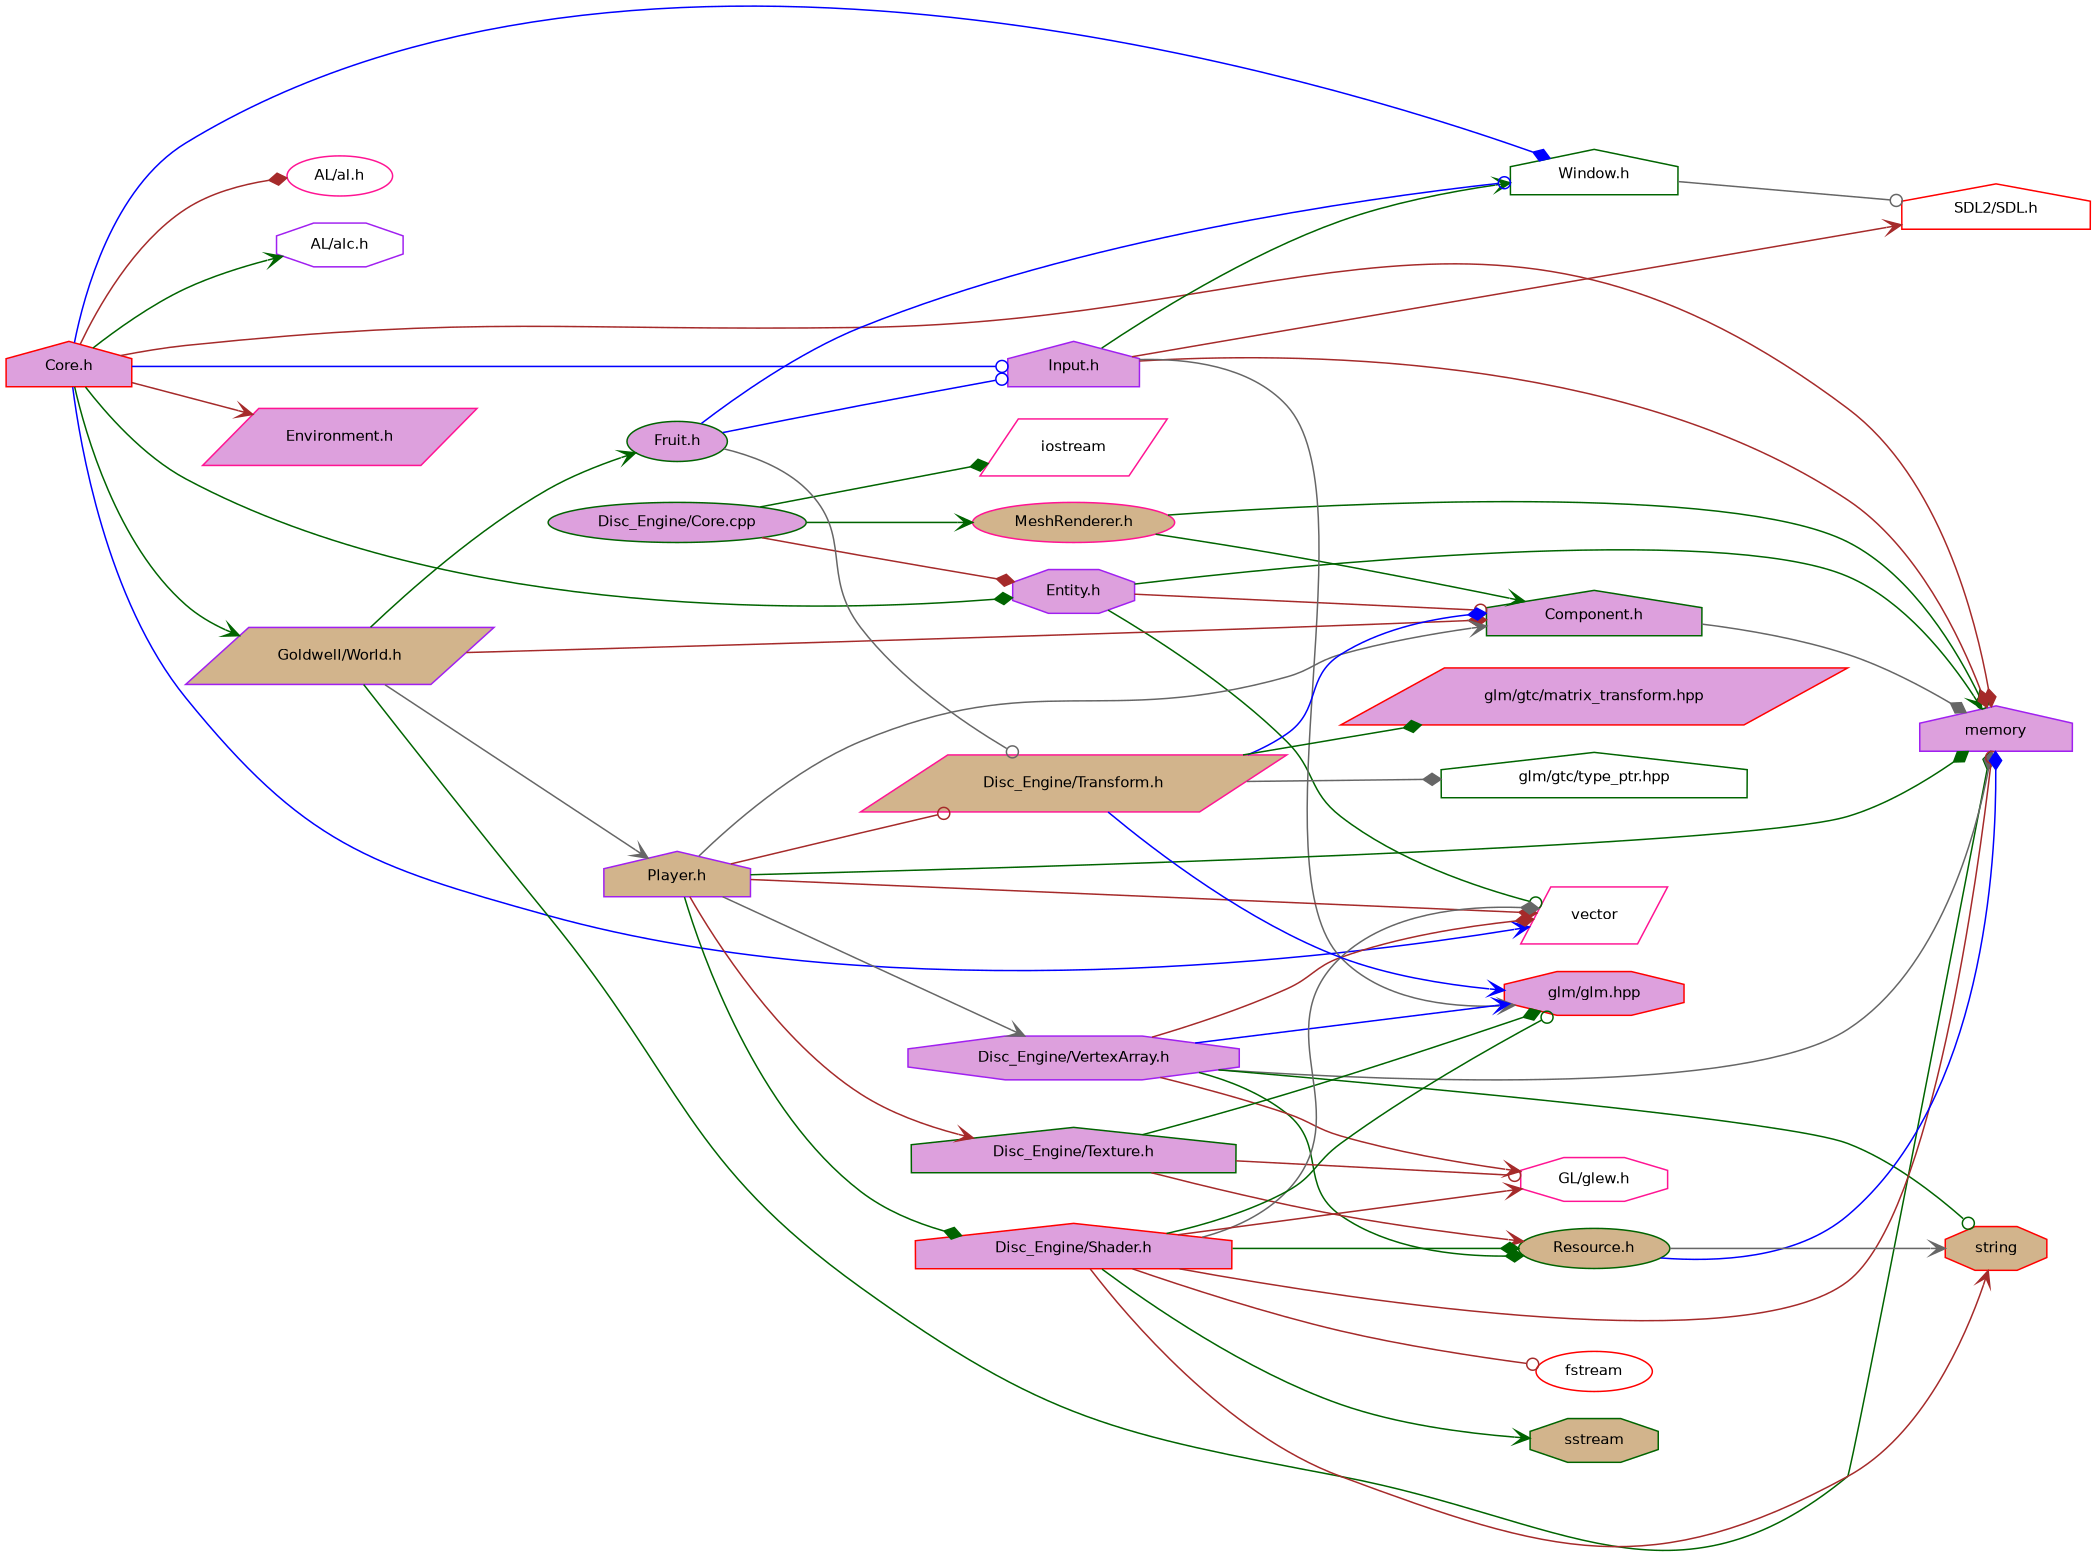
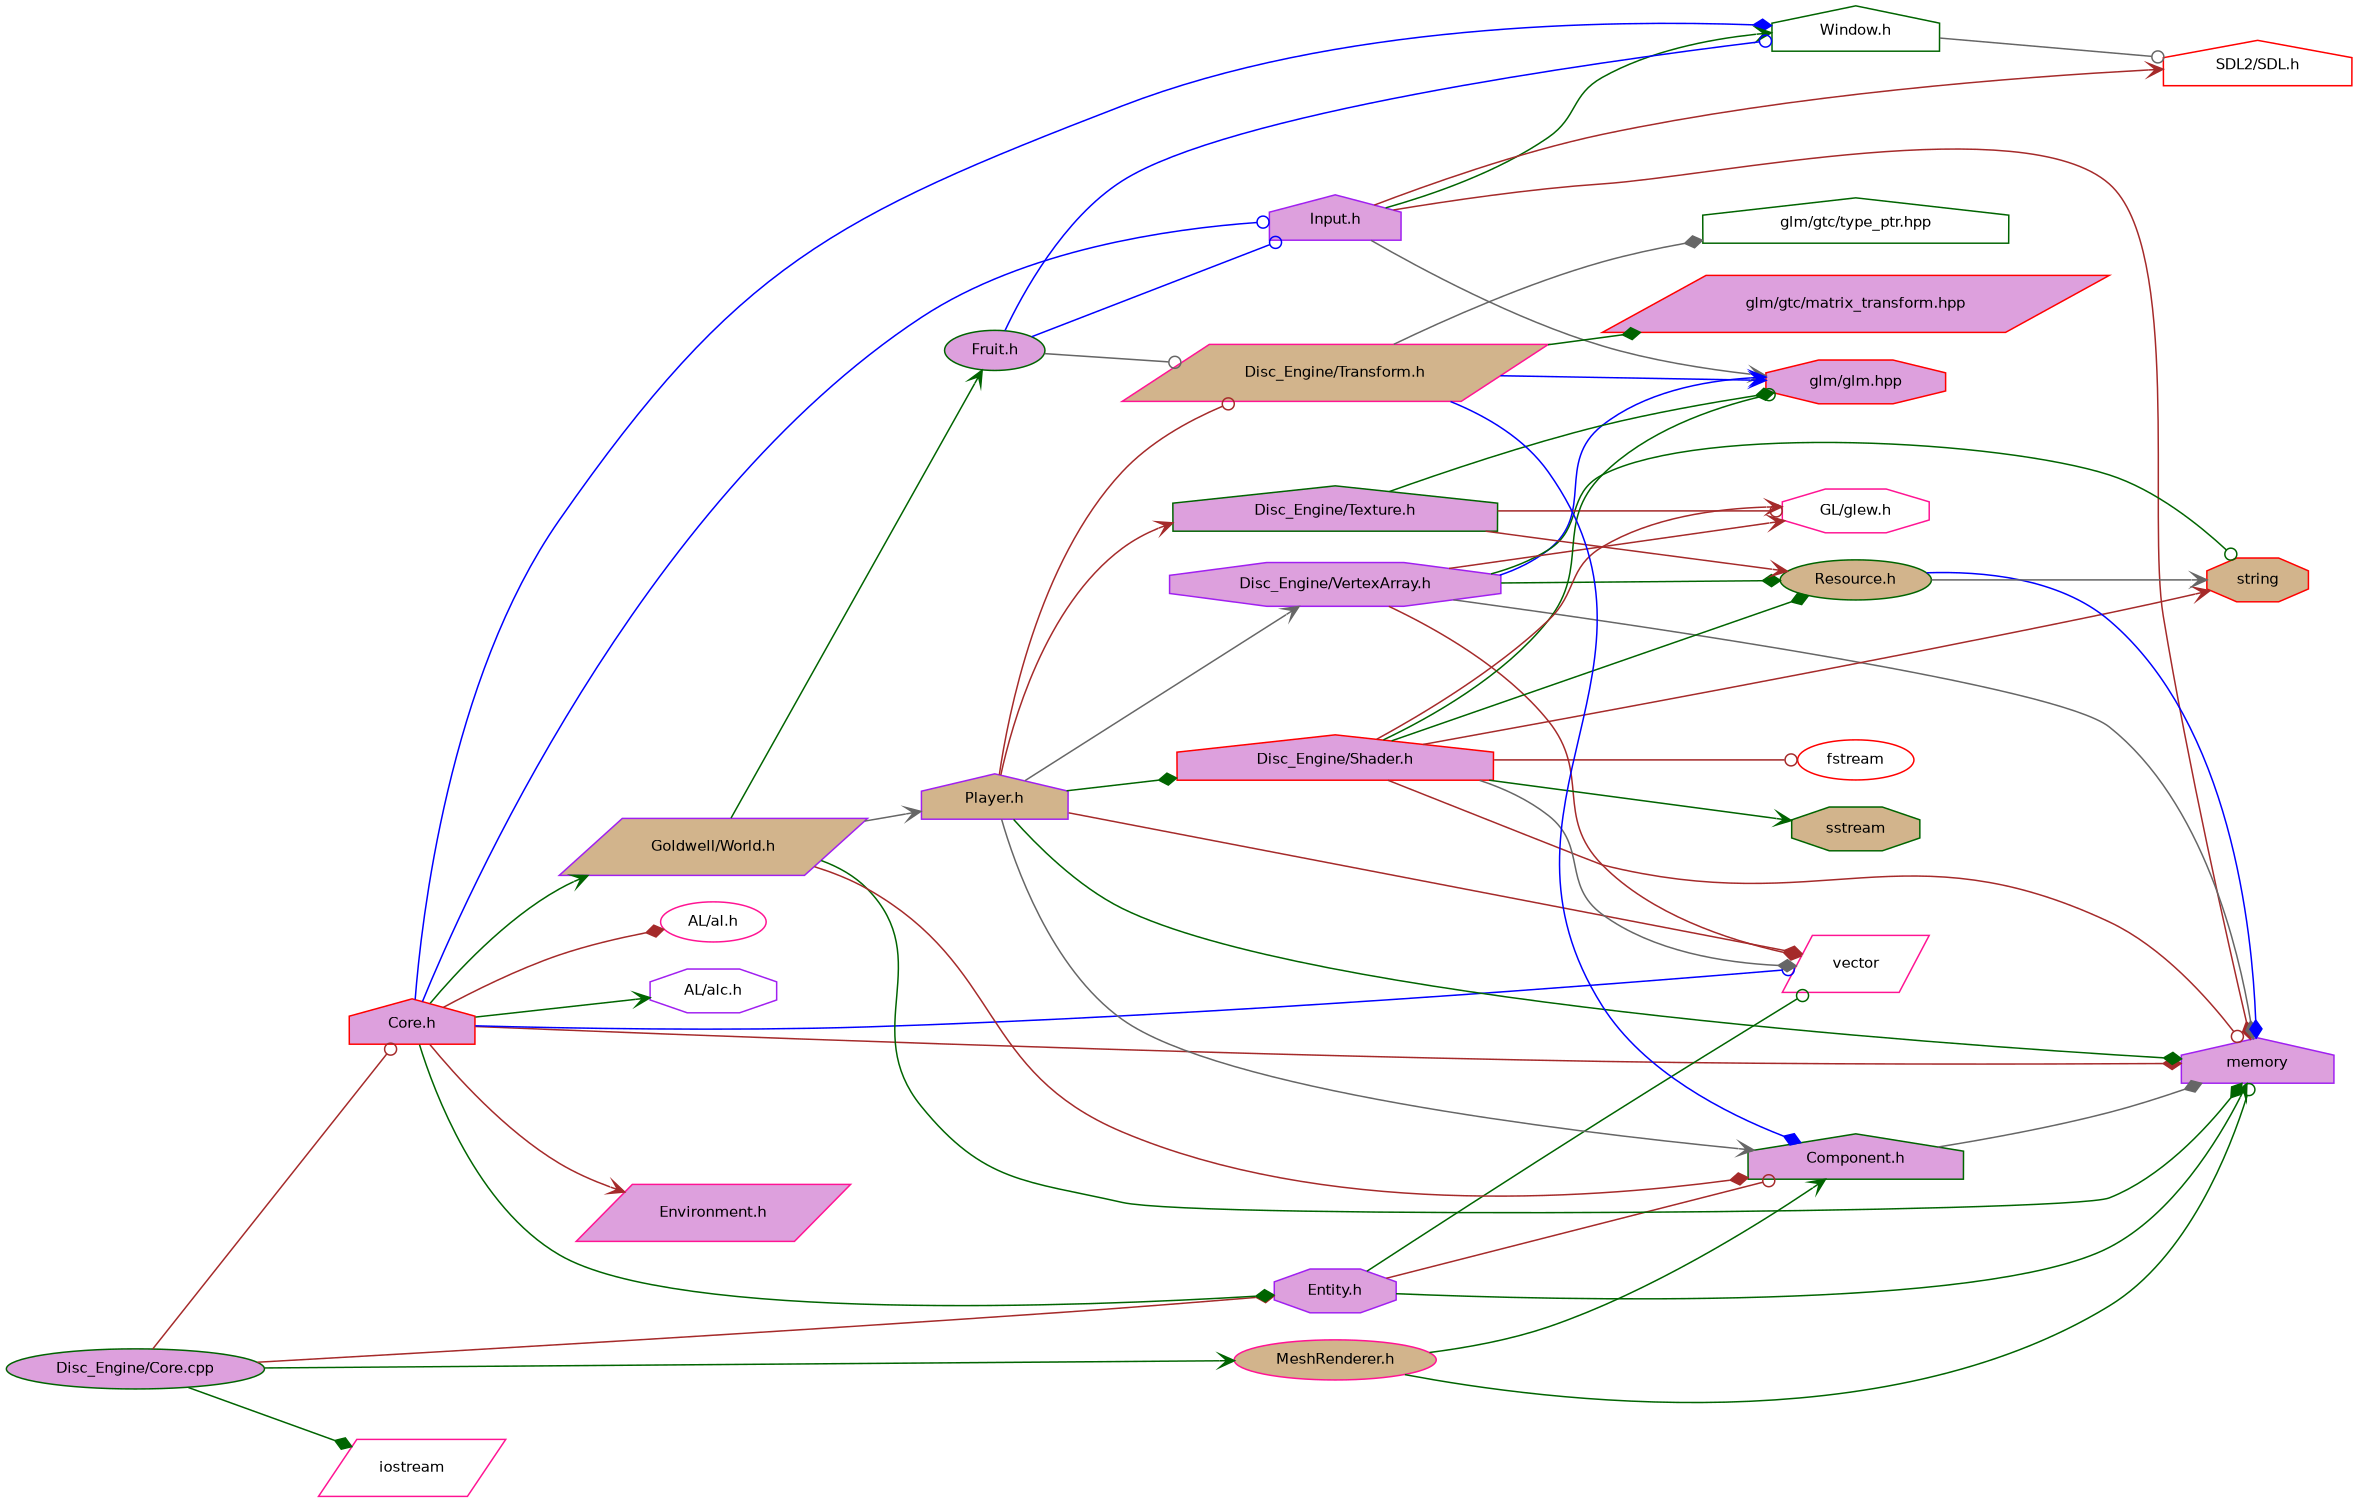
edge "Core.h" -> "vector": arrowhead vee -> odot
edge "Disc_Engine/Core.cpp" -> "Core.h": added
